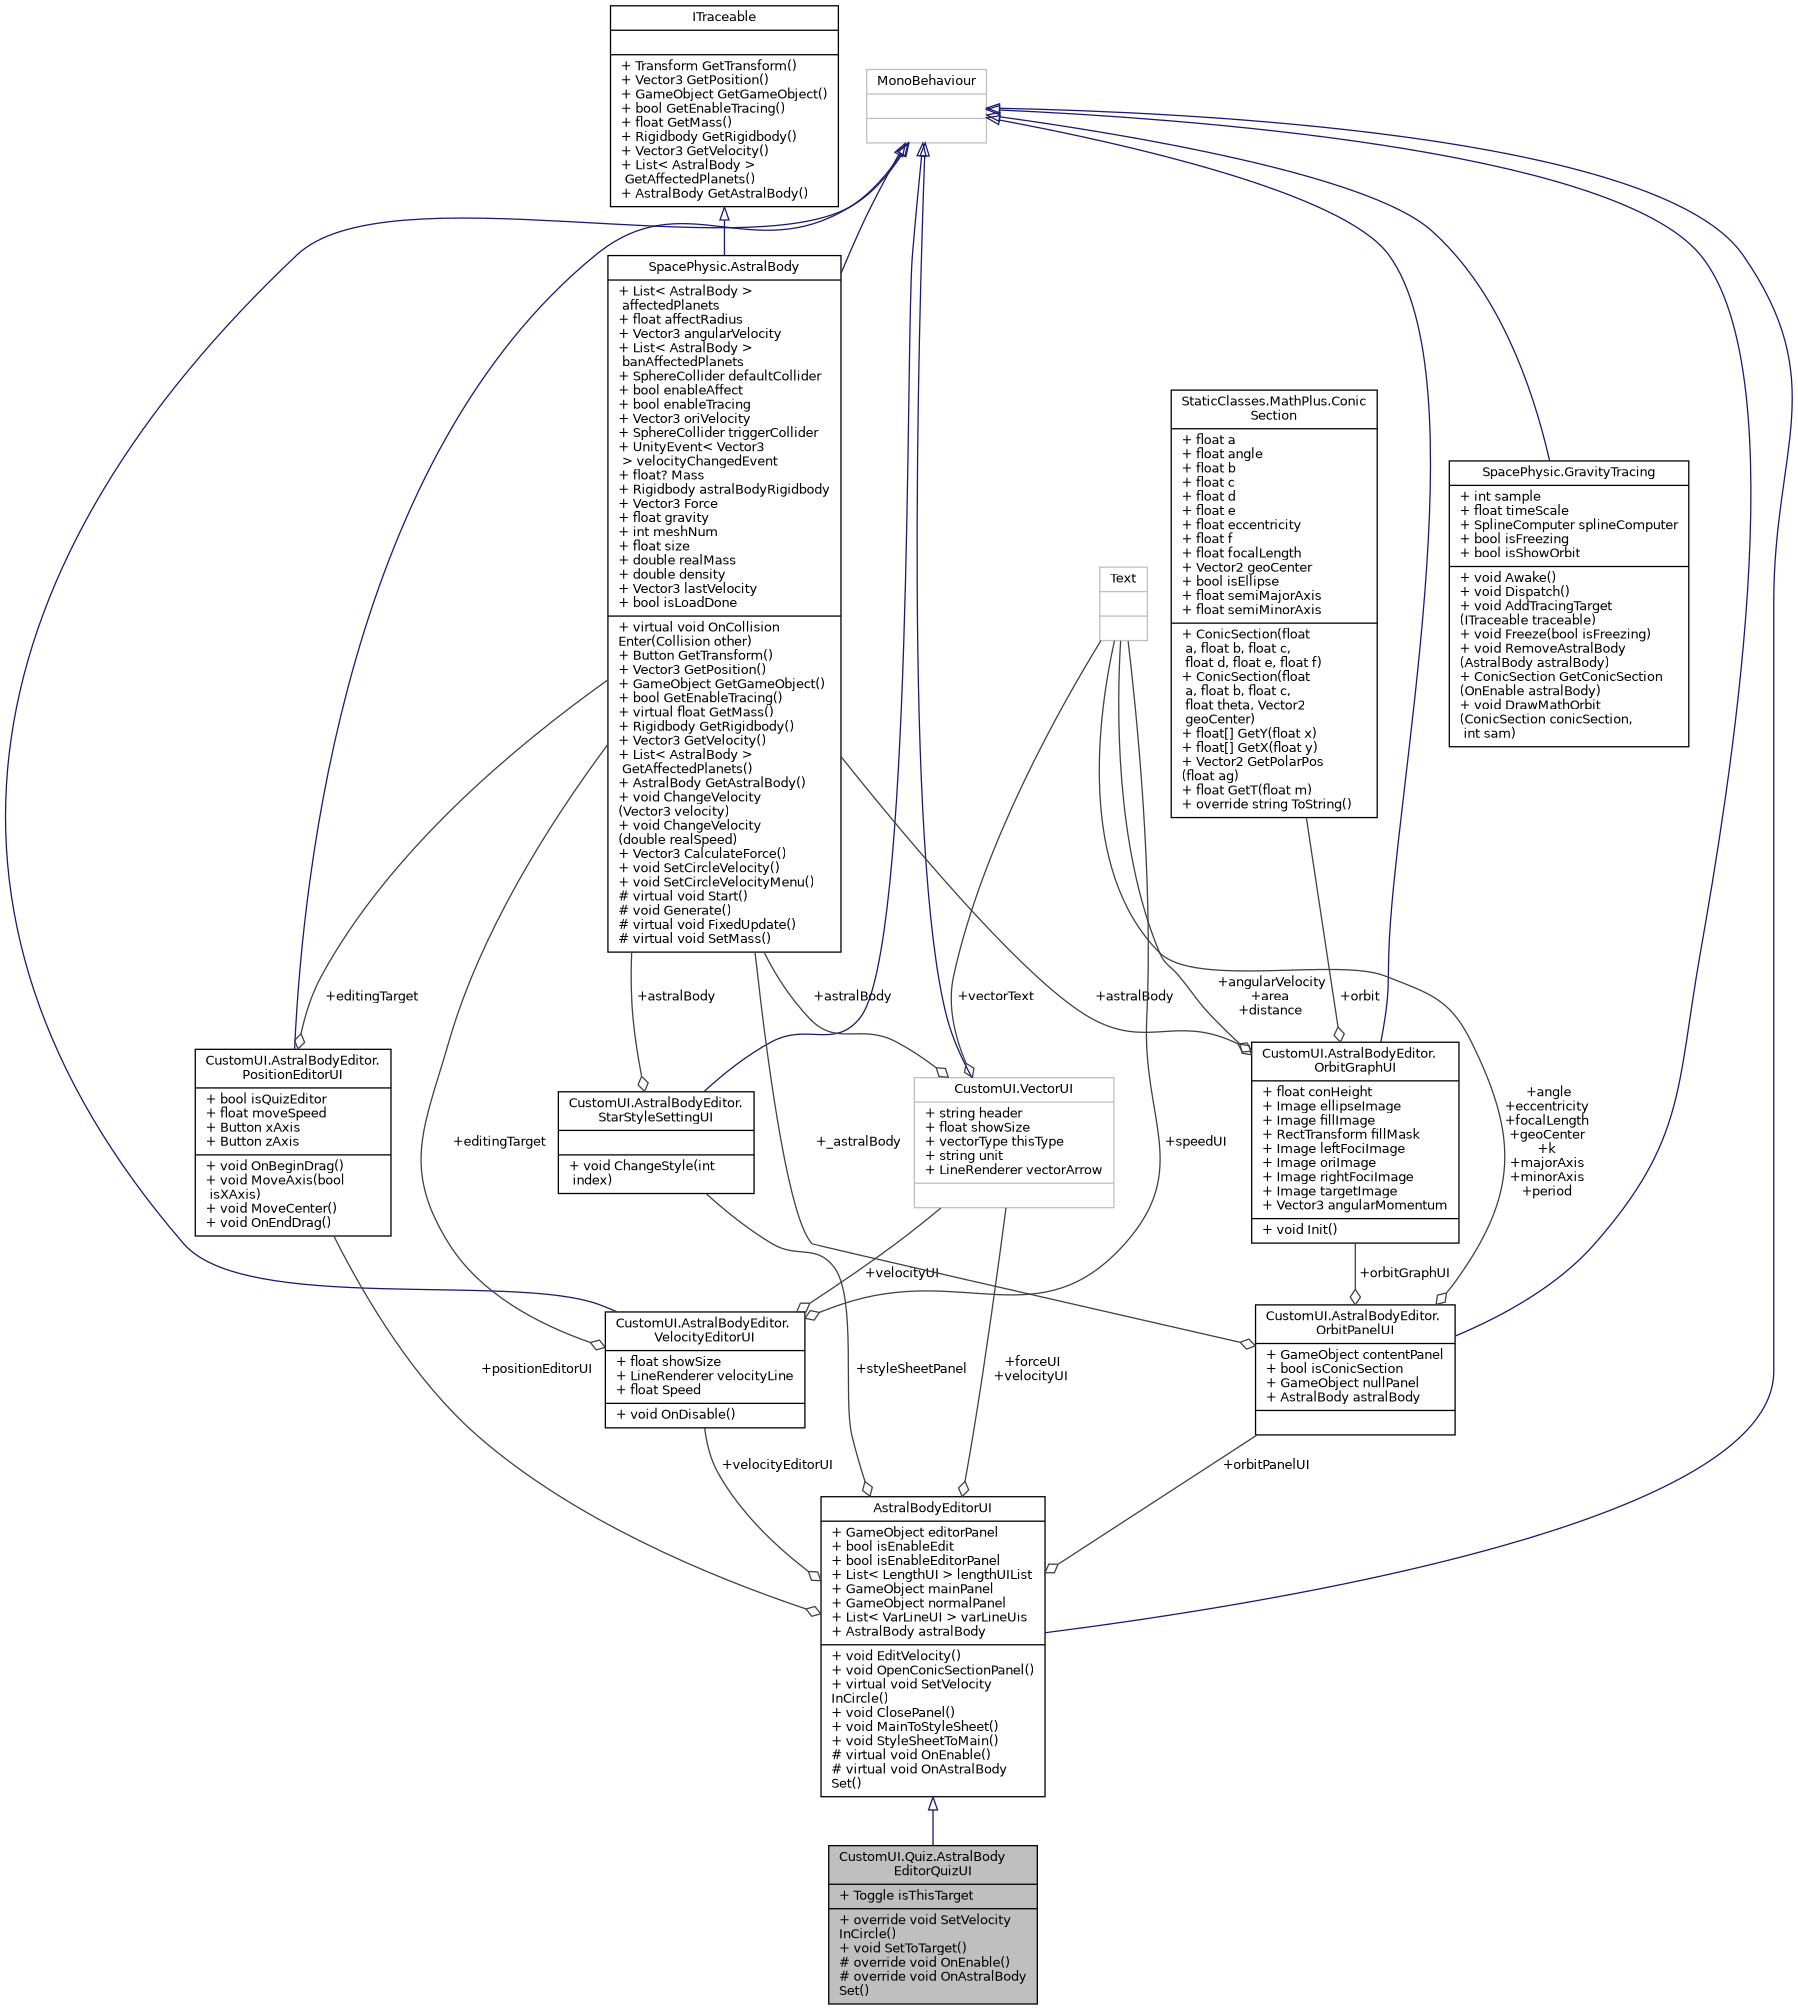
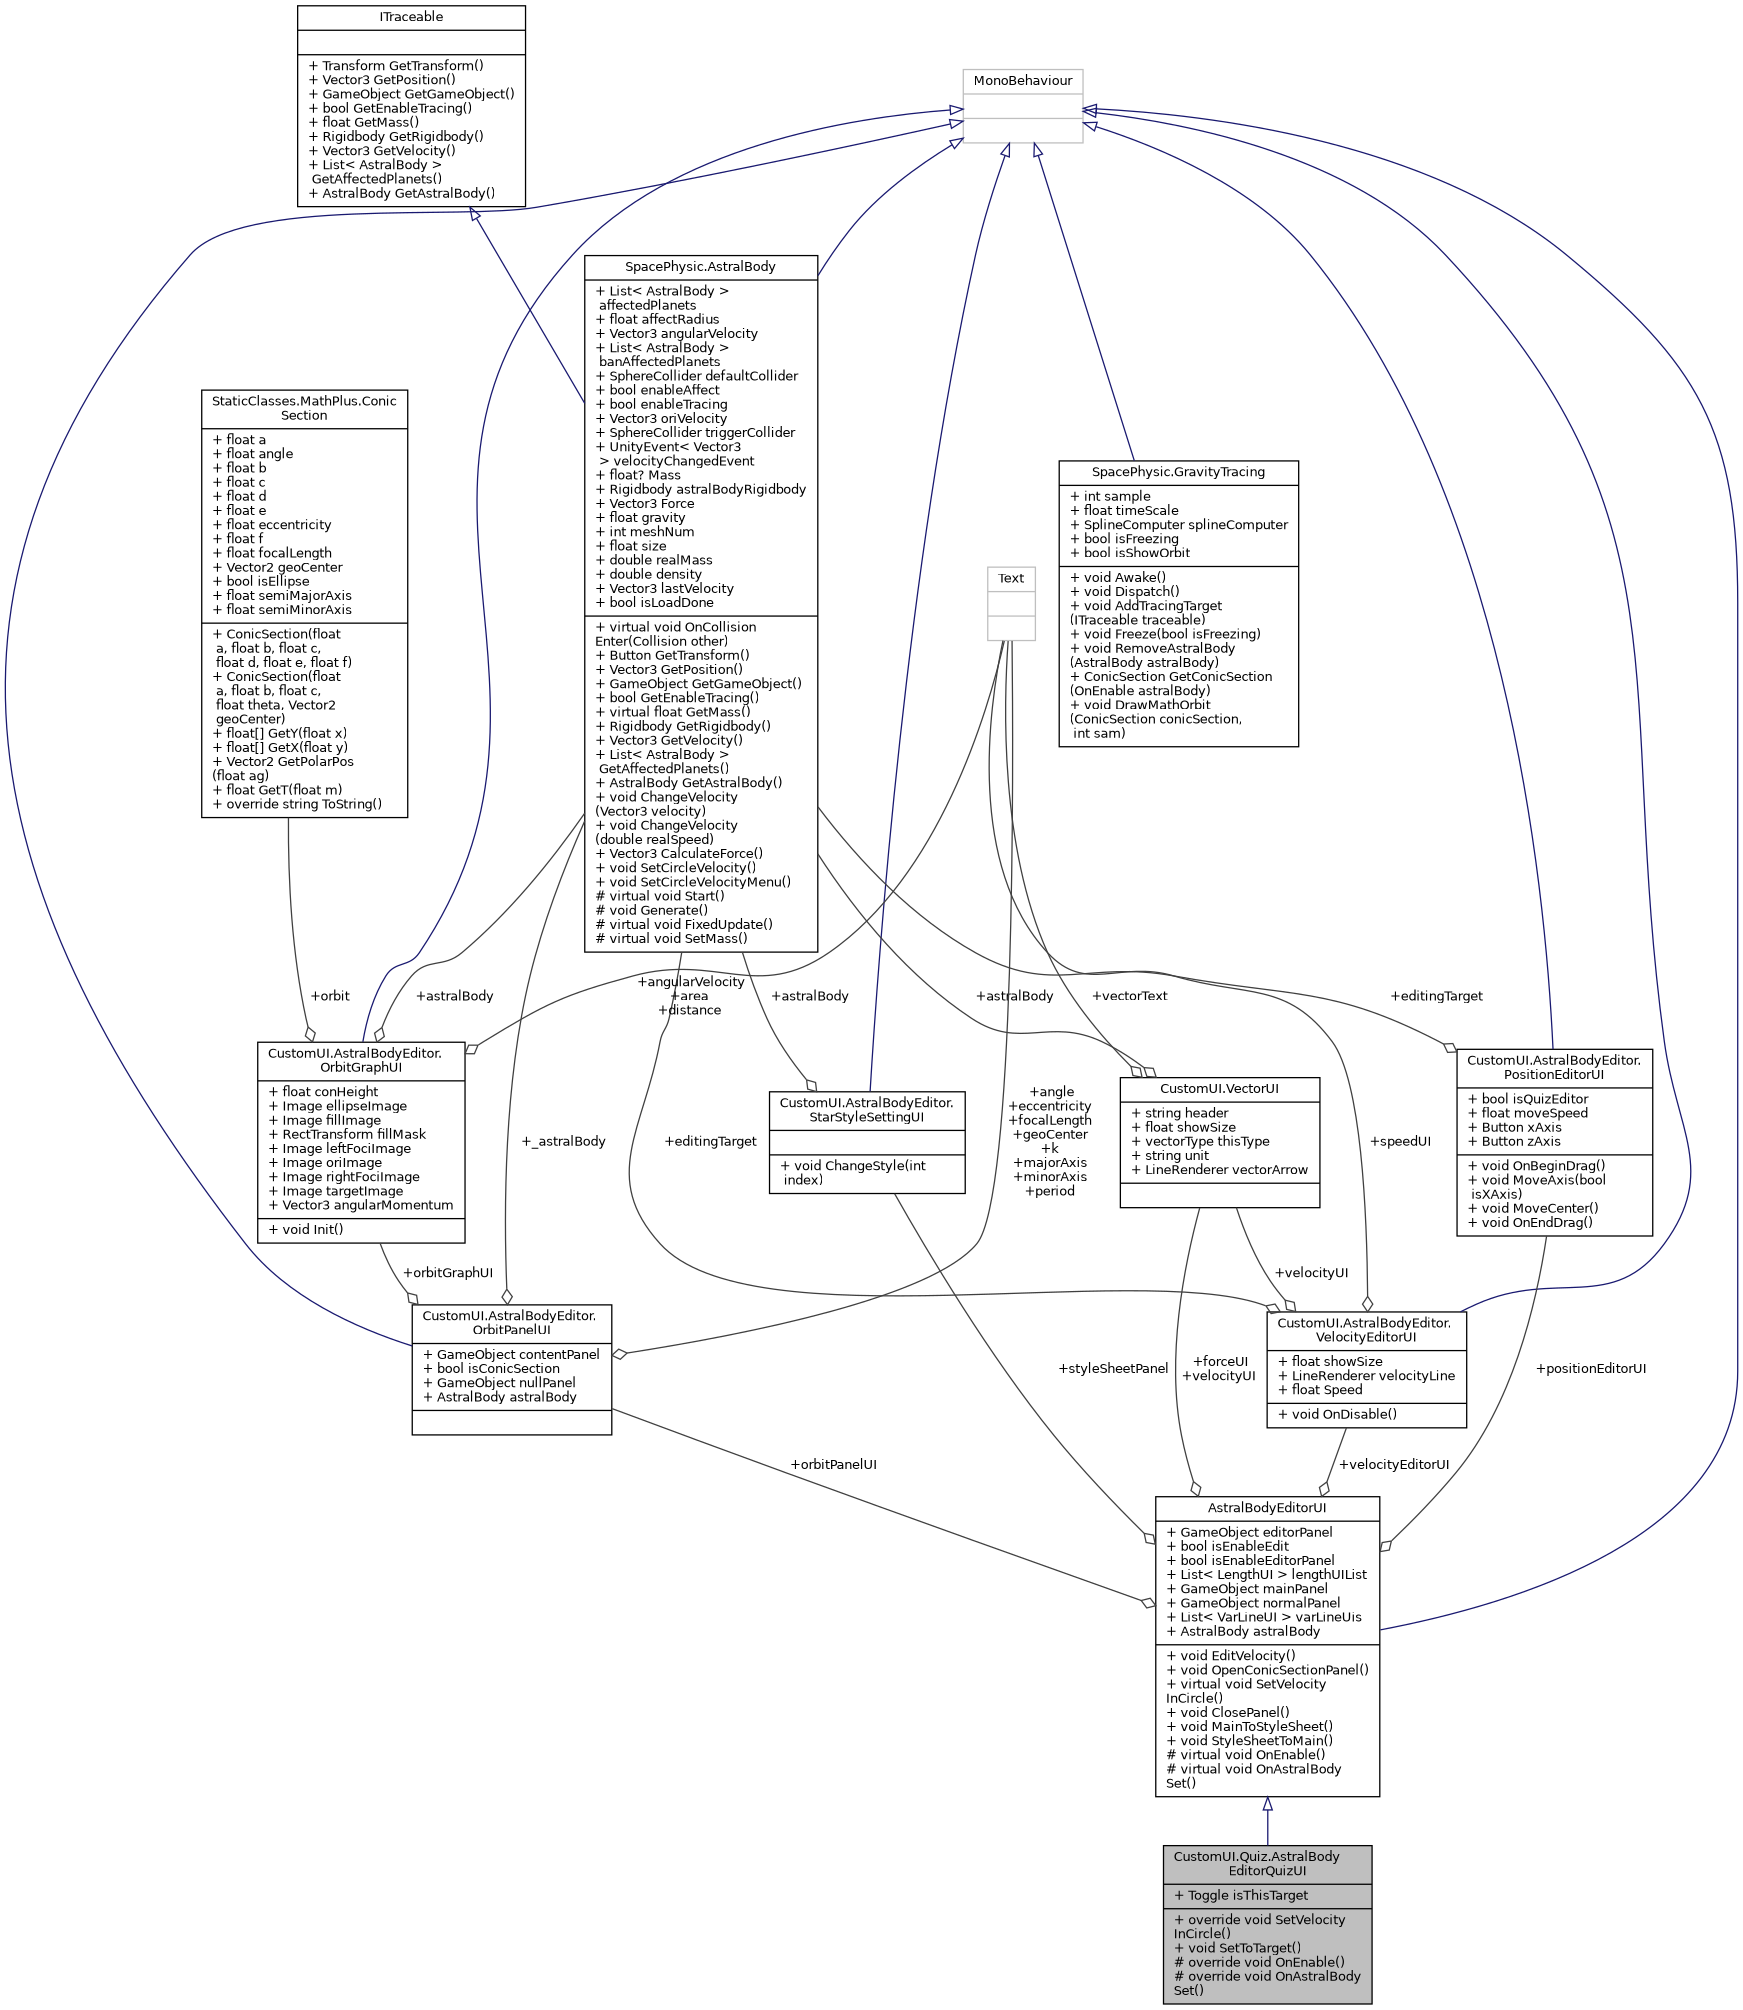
edge "CustomUI.VectorUI" -> "MonoBehaviour": removed
node "CustomUI.VectorUI": color grey75 -> black
